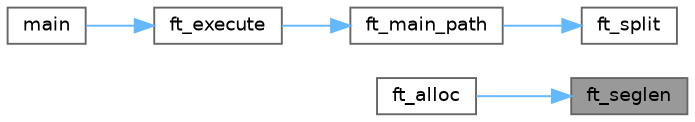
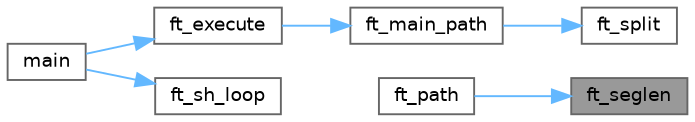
node "ft_sh_loop": added
node "ft_alloc": label "ft_alloc" -> "ft_path"
